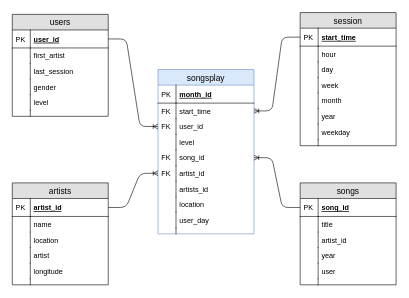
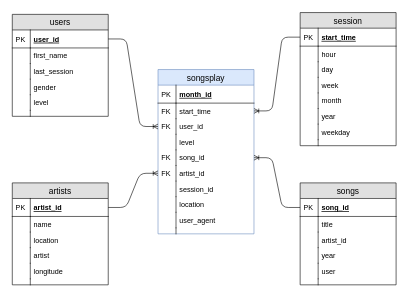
node "first_artist": label "first_artist" -> "first_name"
node "artists_id": label "artists_id" -> "session_id"
node "user_day": label "user_day" -> "user_agent"
